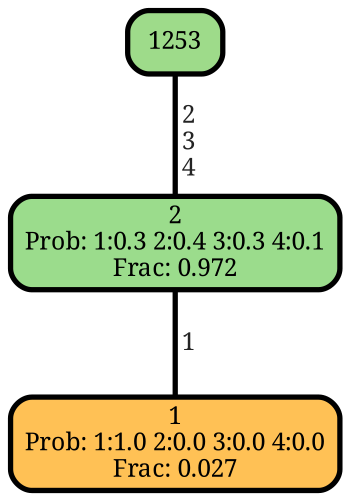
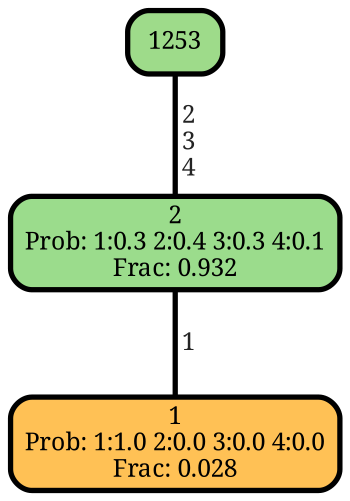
node "2 Prob: 1:0.3 2:0.4 3:0.3 4:0.1 Frac: 0.972": label "2 Prob: 1:0.3 2:0.4 3:0.3 4:0.1 Frac: 0.972" -> "2 Prob: 1:0.3 2:0.4 3:0.3 4:0.1 Frac: 0.932"
node "1 Prob: 1:1.0 2:0.0 3:0.0 4:0.0 Frac: 0.027": label "1 Prob: 1:1.0 2:0.0 3:0.0 4:0.0 Frac: 0.027" -> "1 Prob: 1:1.0 2:0.0 3:0.0 4:0.0 Frac: 0.028"
